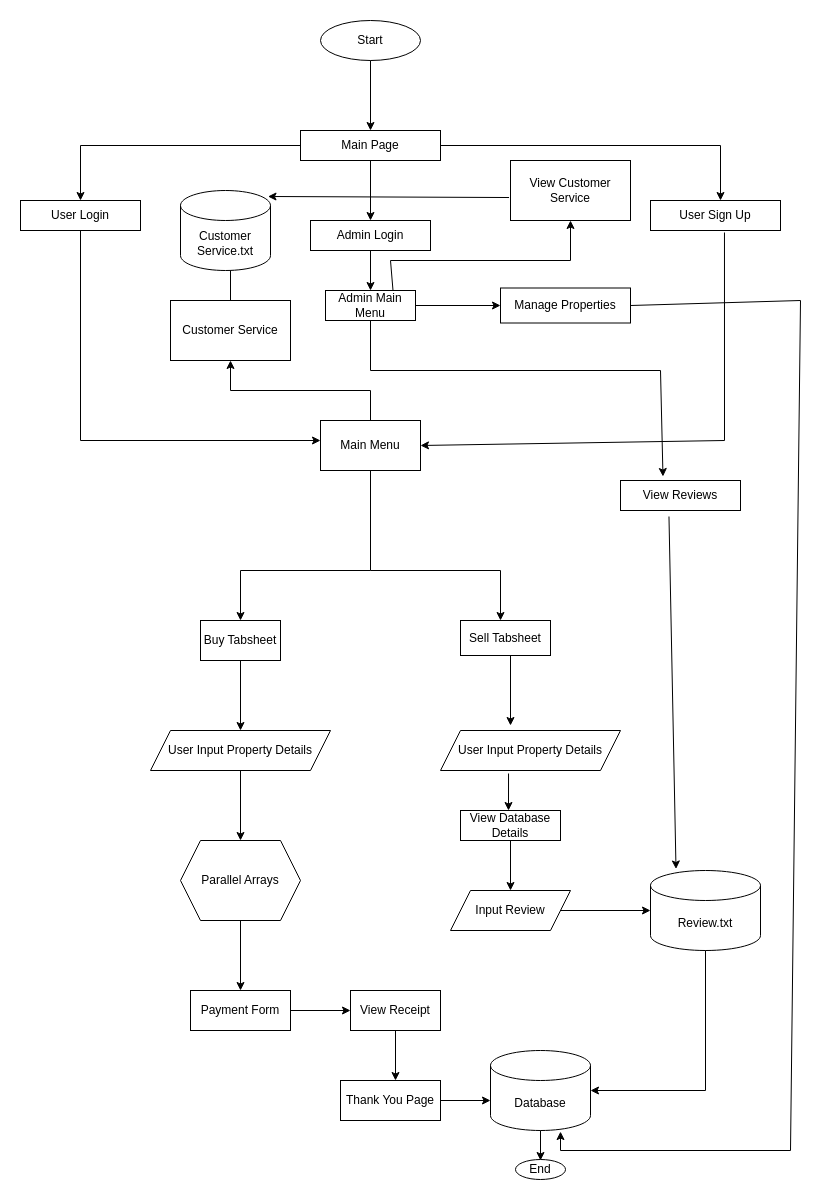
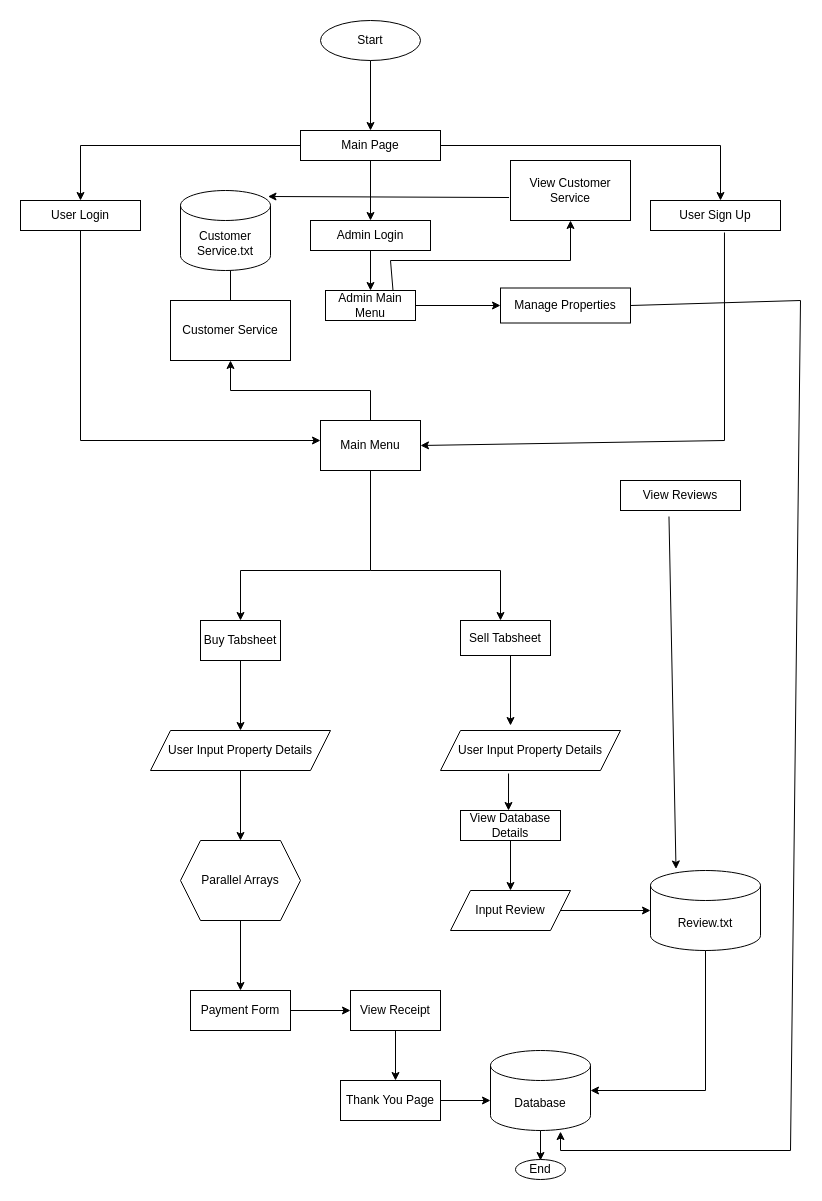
edge "Admin Main Menu" -> "View Reviews": removed
